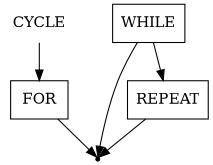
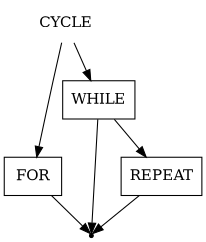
edge "CYCLE" -> "WHILE": added
